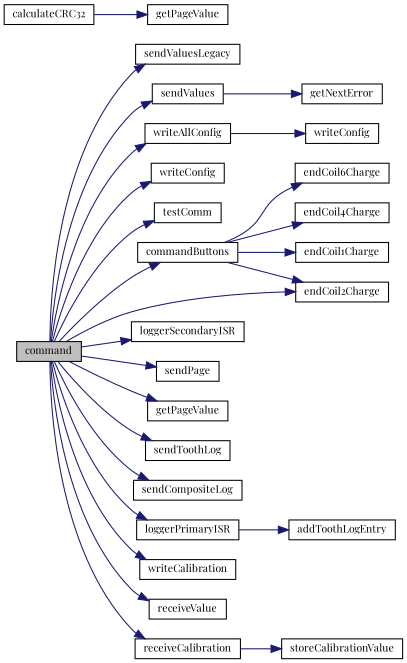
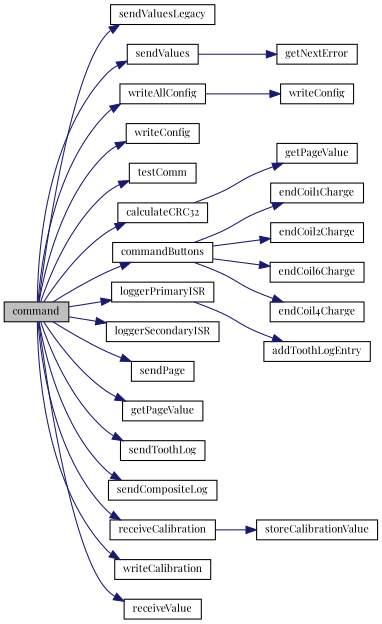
edge "command" -> "endCoil2Charge": now "command" -> "calculateCRC32"
